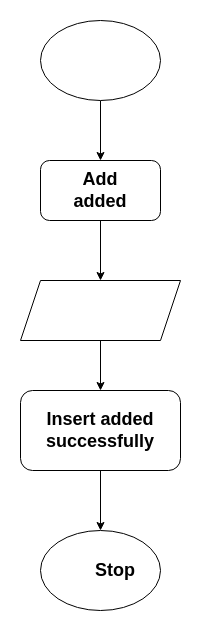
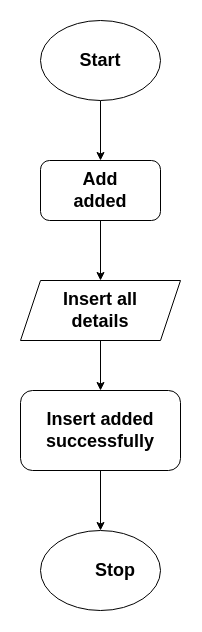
node "Start": added
node "Insert all details": added
